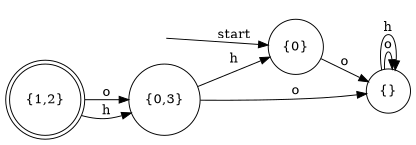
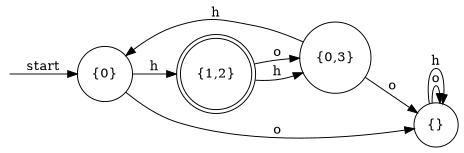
edge "{0}" -> "{1,2}": added, label "h"
